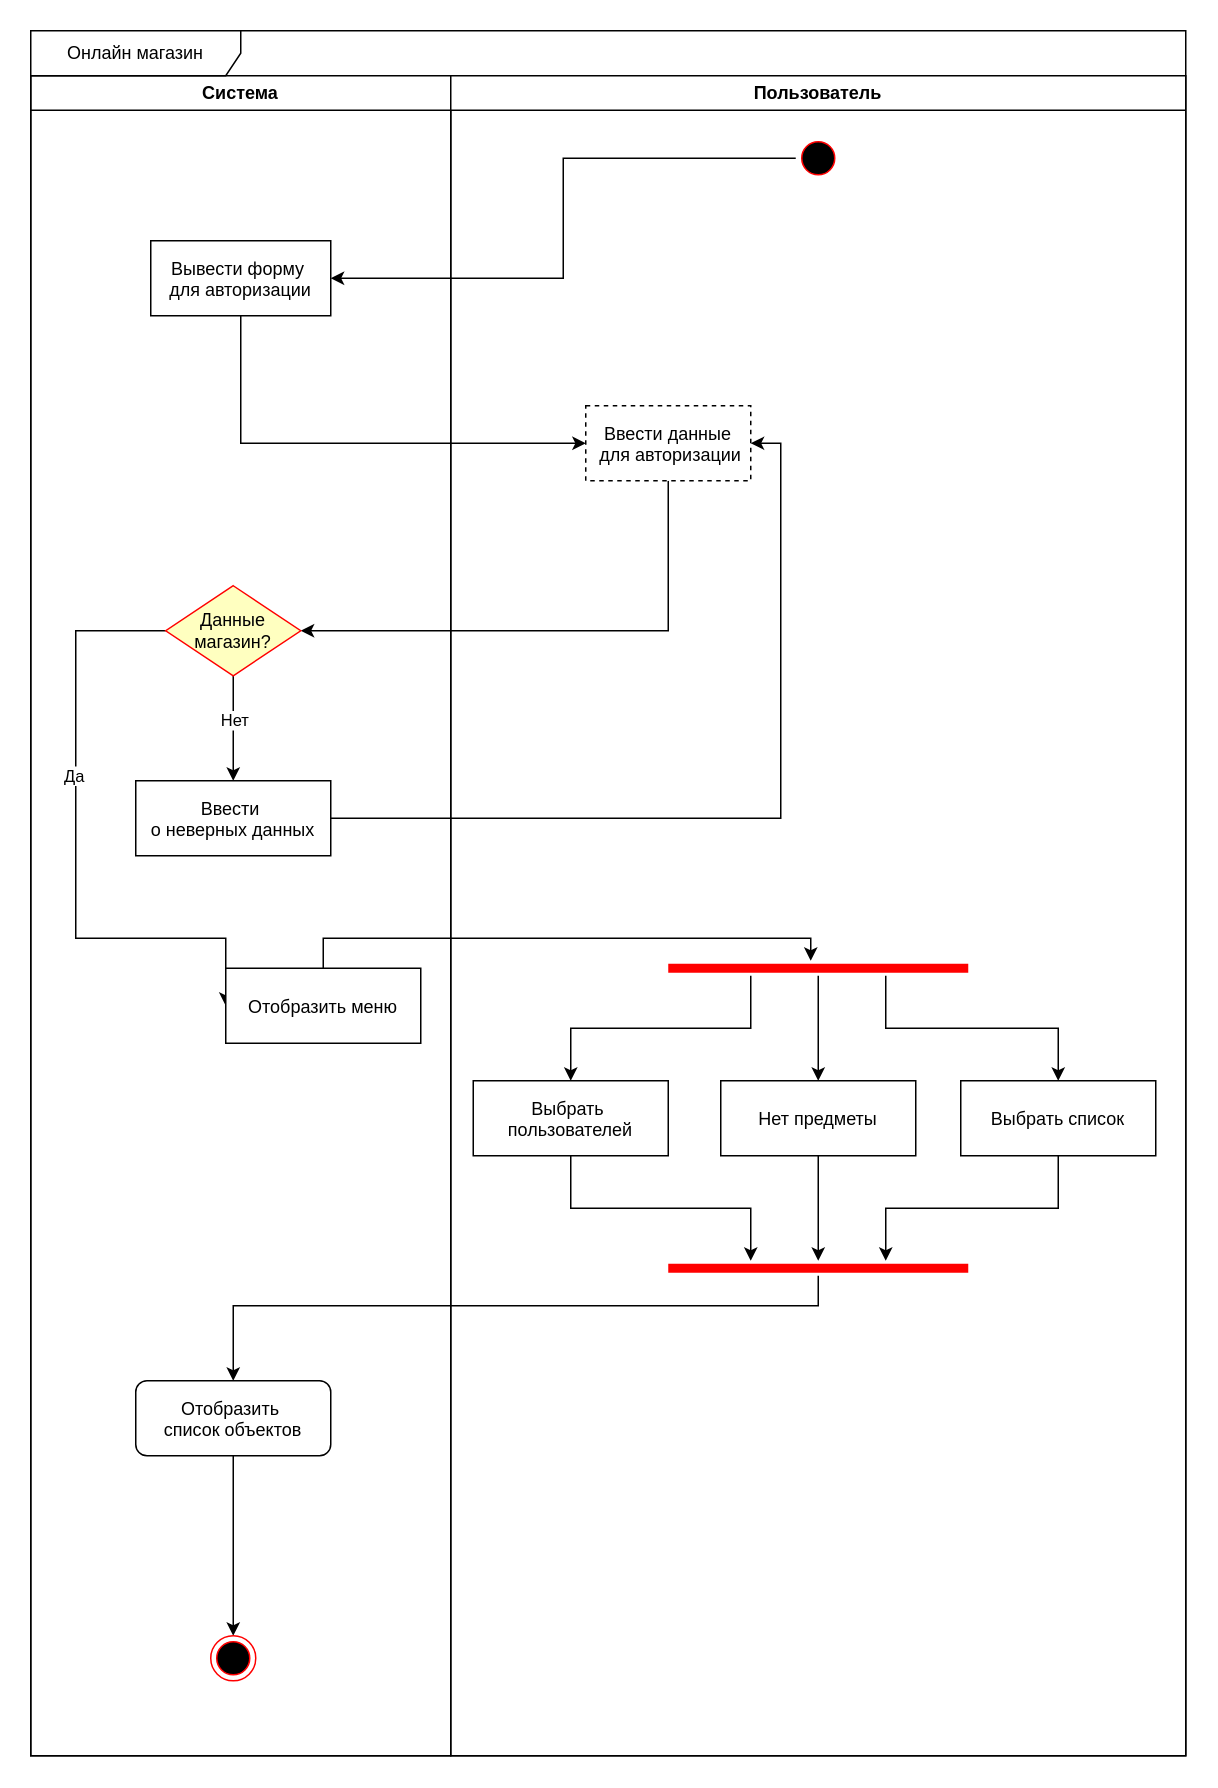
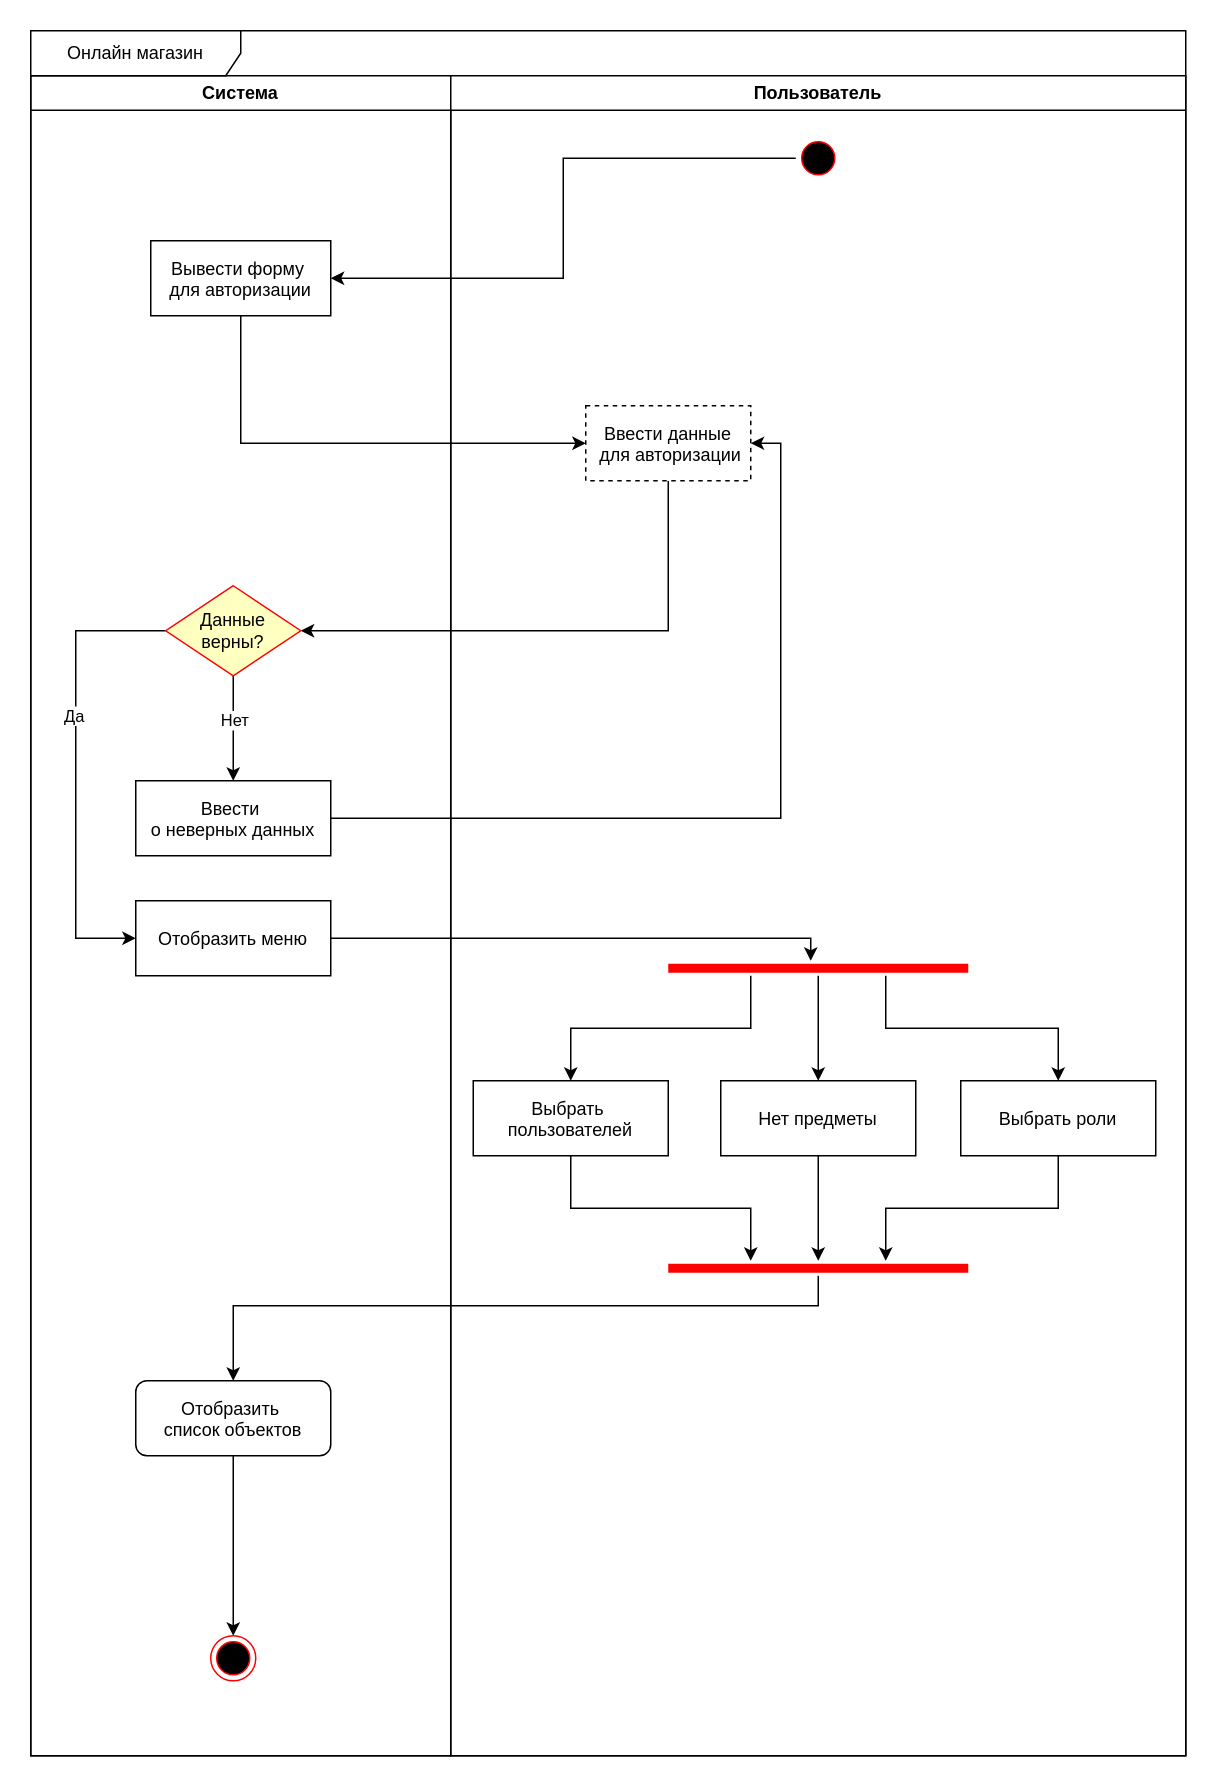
node "Данные магазин?": label "Данные магазин?" -> "Данные верны?"
node "Отобразить меню": moved (323, 1006) -> (233, 938)
node "Выбрать список": label "Выбрать список" -> "Выбрать роли"
